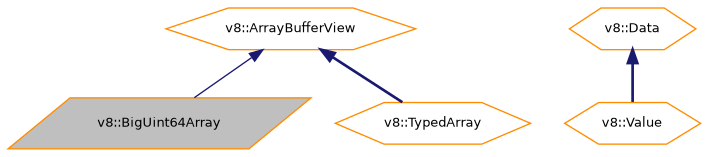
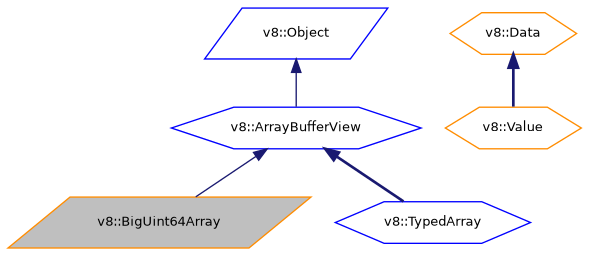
node "v8::ArrayBufferView": color darkorange -> blue
node "v8::Object": added
node "v8::TypedArray": color darkorange -> blue
